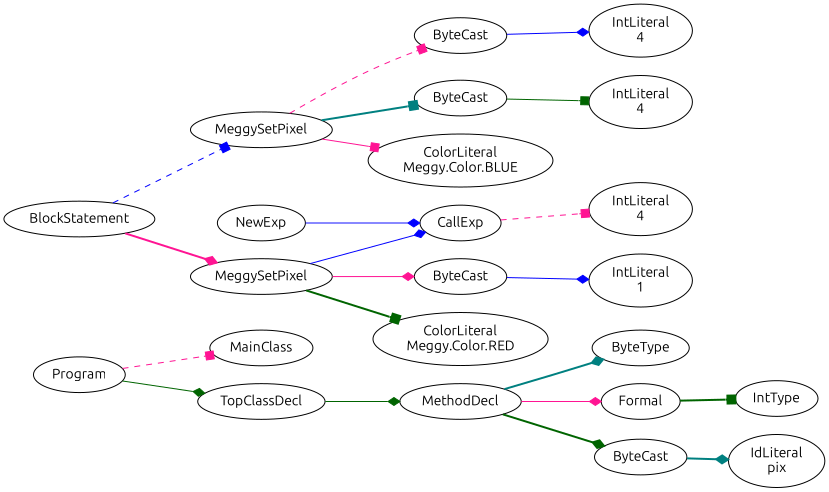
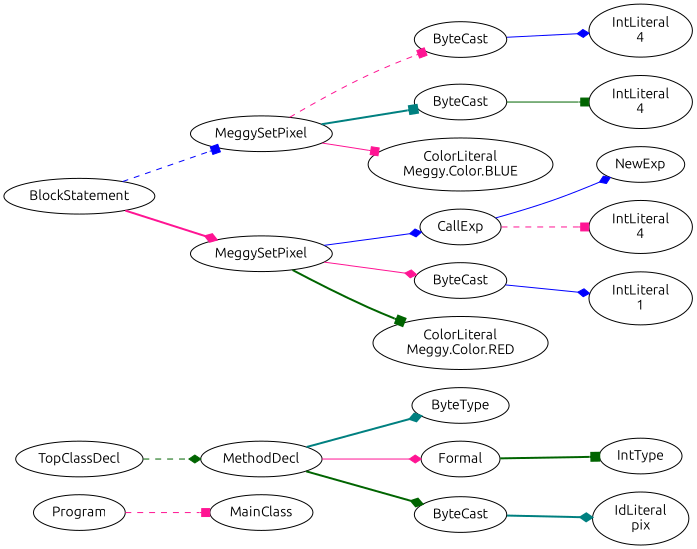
edge "NewExp" -> "CallExp": reversed
edge "Program" -> "TopClassDecl": removed
edge "TopClassDecl" -> "MethodDecl": style solid -> dashed
